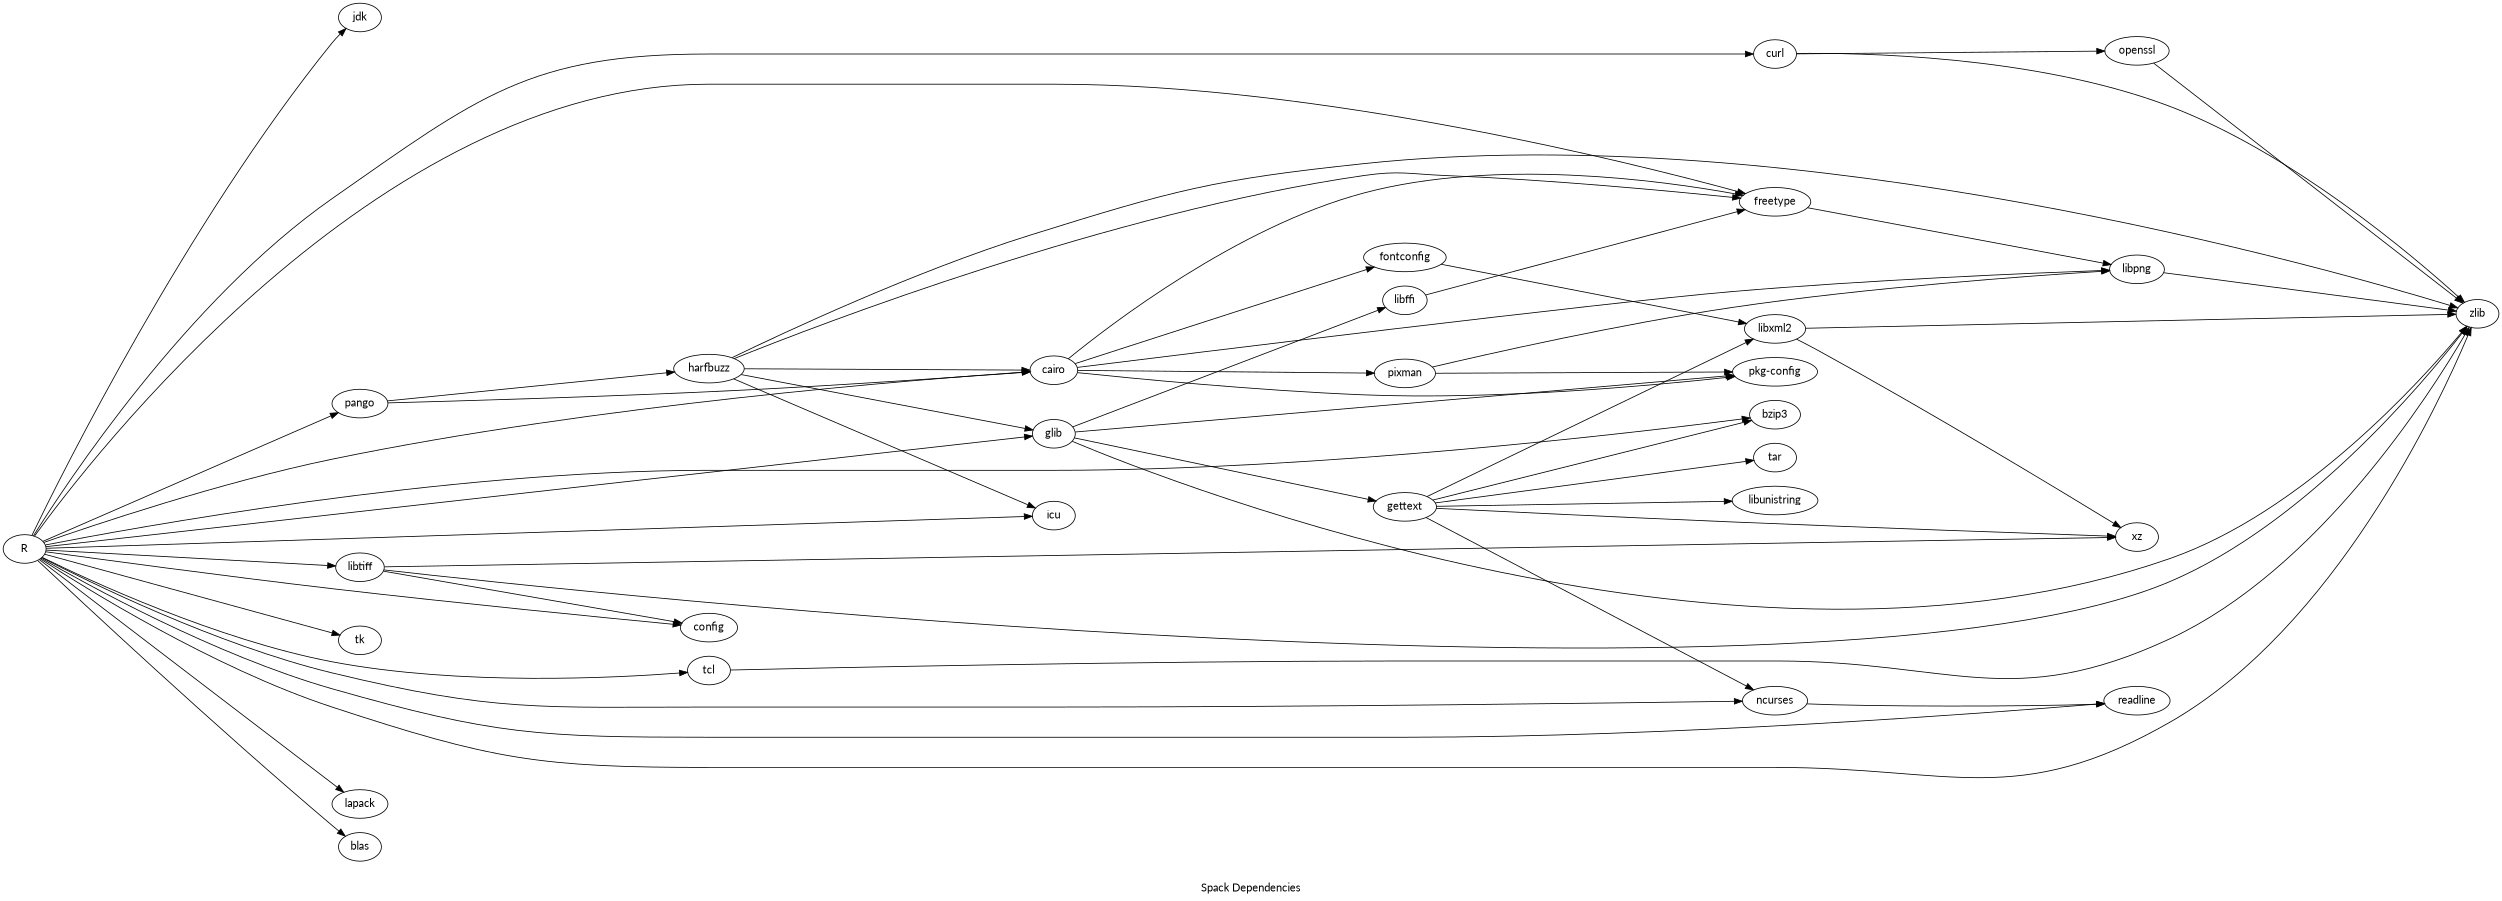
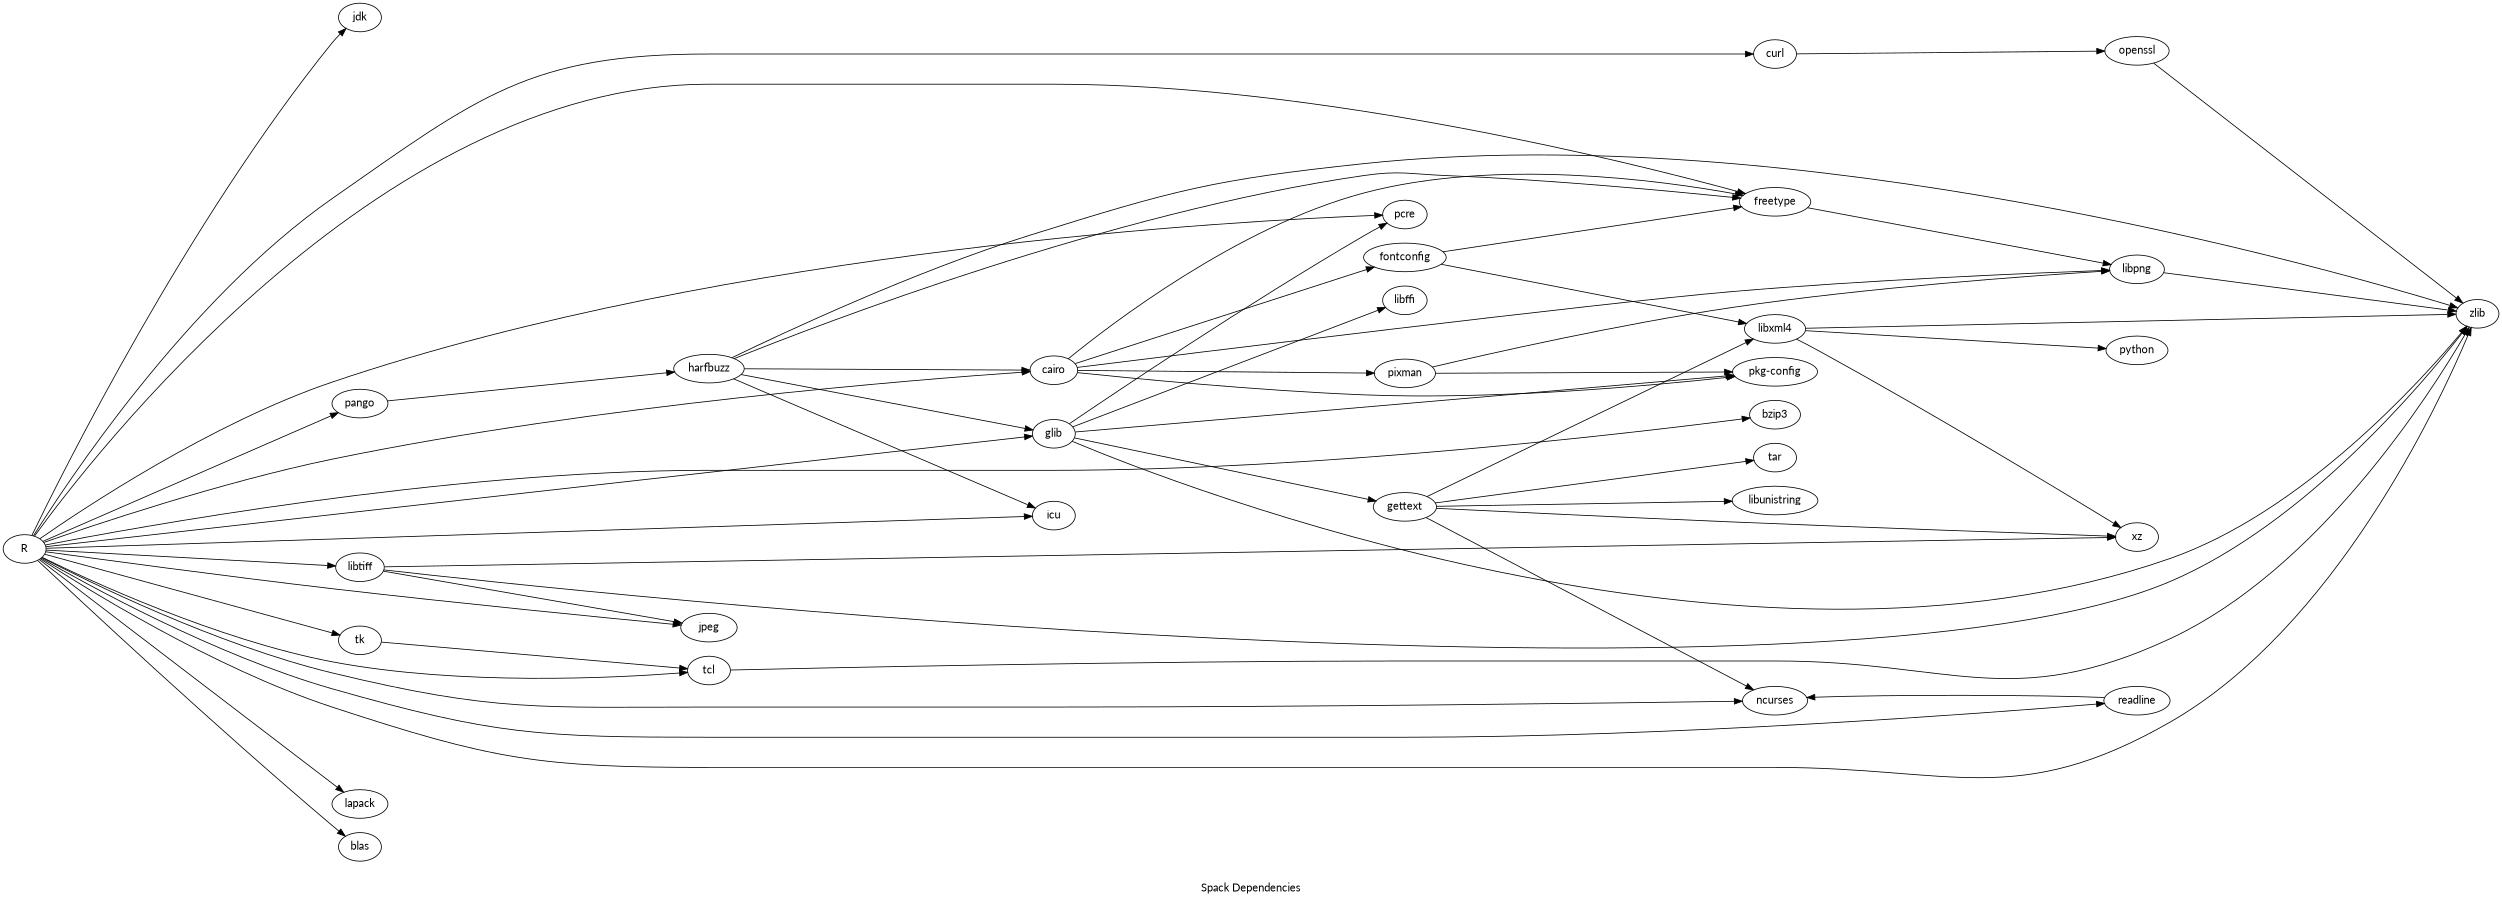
edge "curl" -> "zlib": removed
node "pcre": added
edge "libffi" -> "freetype": now "fontconfig" -> "freetype"
node "libxml2": label "libxml2" -> "libxml4"
node "python": added
edge "pango" -> "cairo": removed
edge "gettext" -> "bzip3": removed
node "config": label "config" -> "jpeg"
edge "tk" -> "tcl": added
edge "ncurses" -> "readline": reversed
